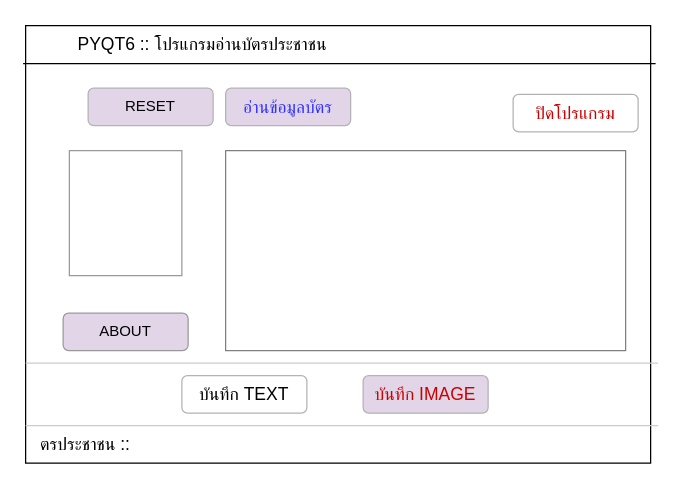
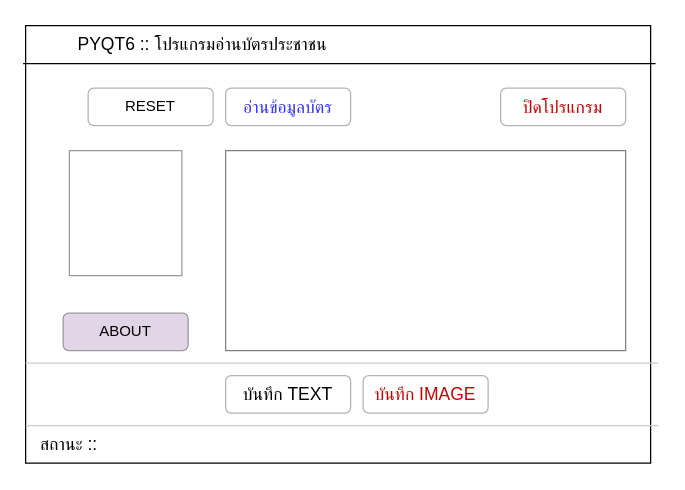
node "RESET": fillcolor #e1d5e7 -> #ffffff
node "อ่านข้อมูลบัตร": fillcolor #e1d5e7 -> #ffffff
node "ปิดโปรแกรม": moved (576, 113) -> (563, 107)
node "บันทึก TEXT": moved (244, 394) -> (288, 394)
node "บันทึก IMAGE": fillcolor #e1d5e7 -> #ffffff
node "ตรประชาชน ::": label "ตรประชาชน ::" -> "สถานะ ::"
